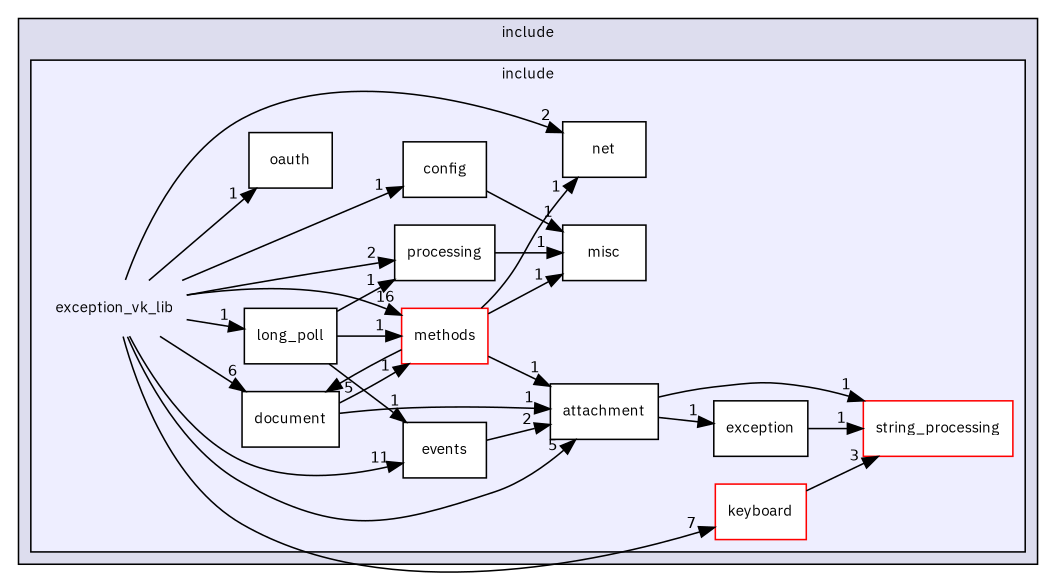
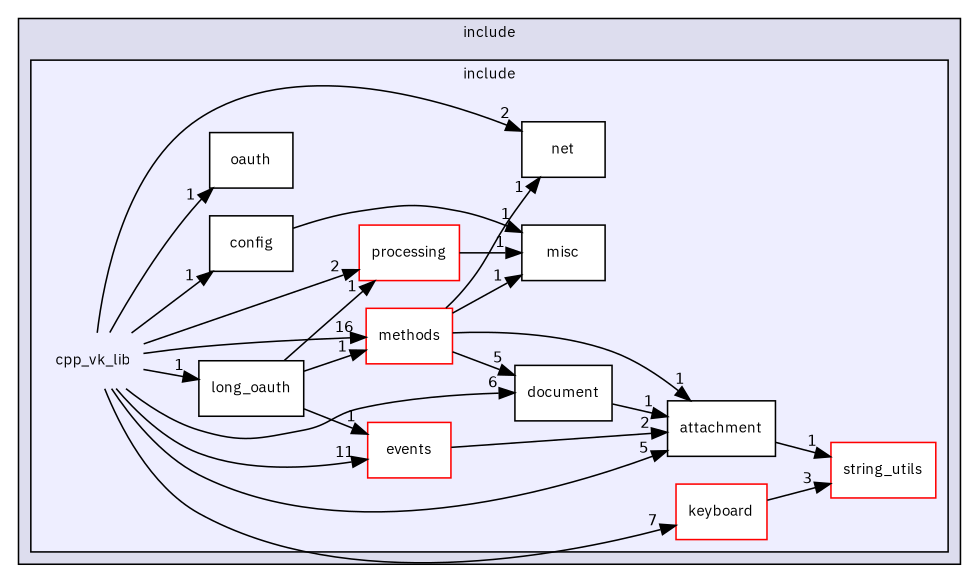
node "processing": color black -> red
node "exception_vk_lib": label "exception_vk_lib" -> "cpp_vk_lib"
node "long_poll": label "long_poll" -> "long_oauth"
edge "document" -> "methods": removed
node "exception": removed
node "string_processing": label "string_processing" -> "string_utils"
node "events": color black -> red
